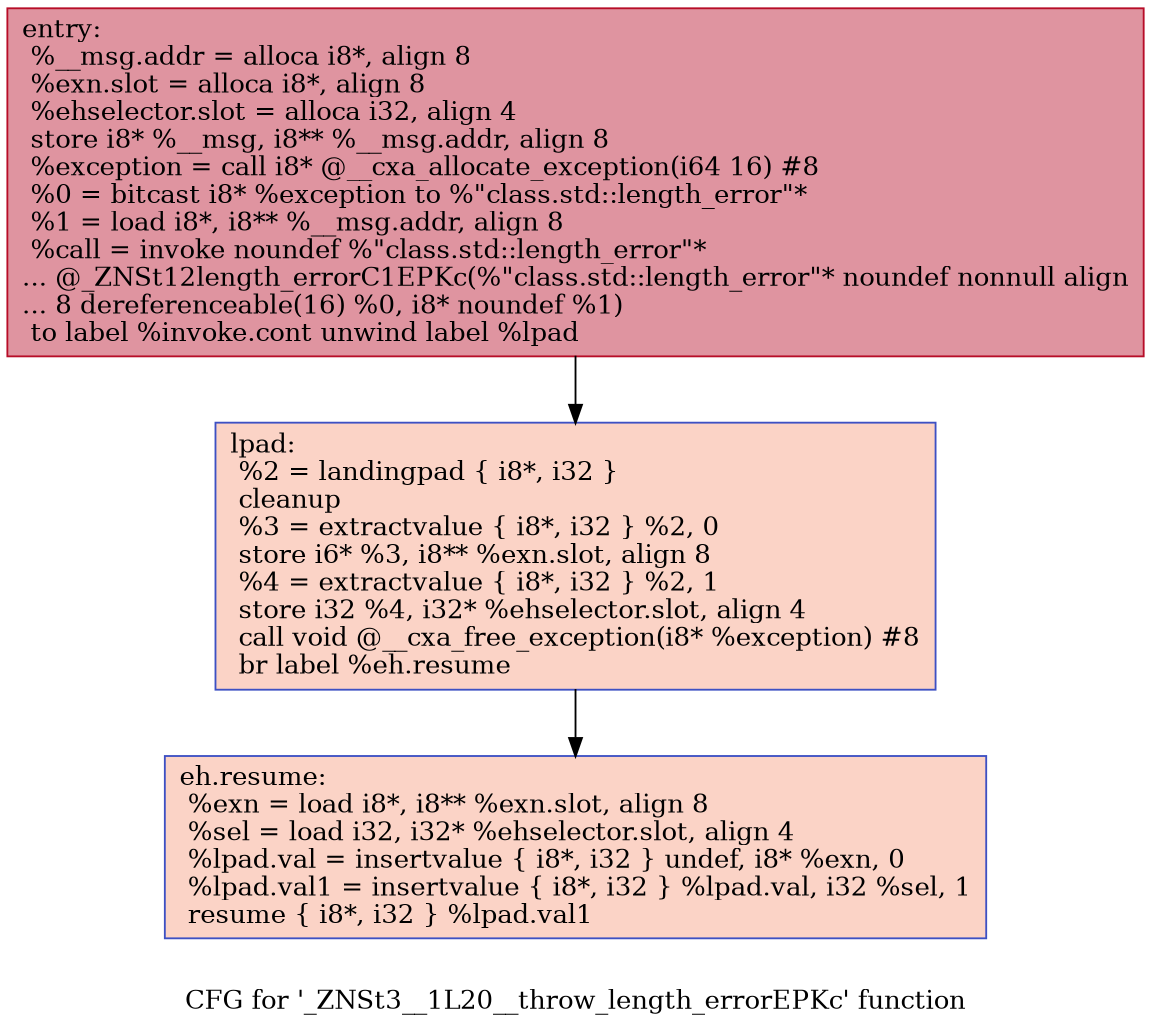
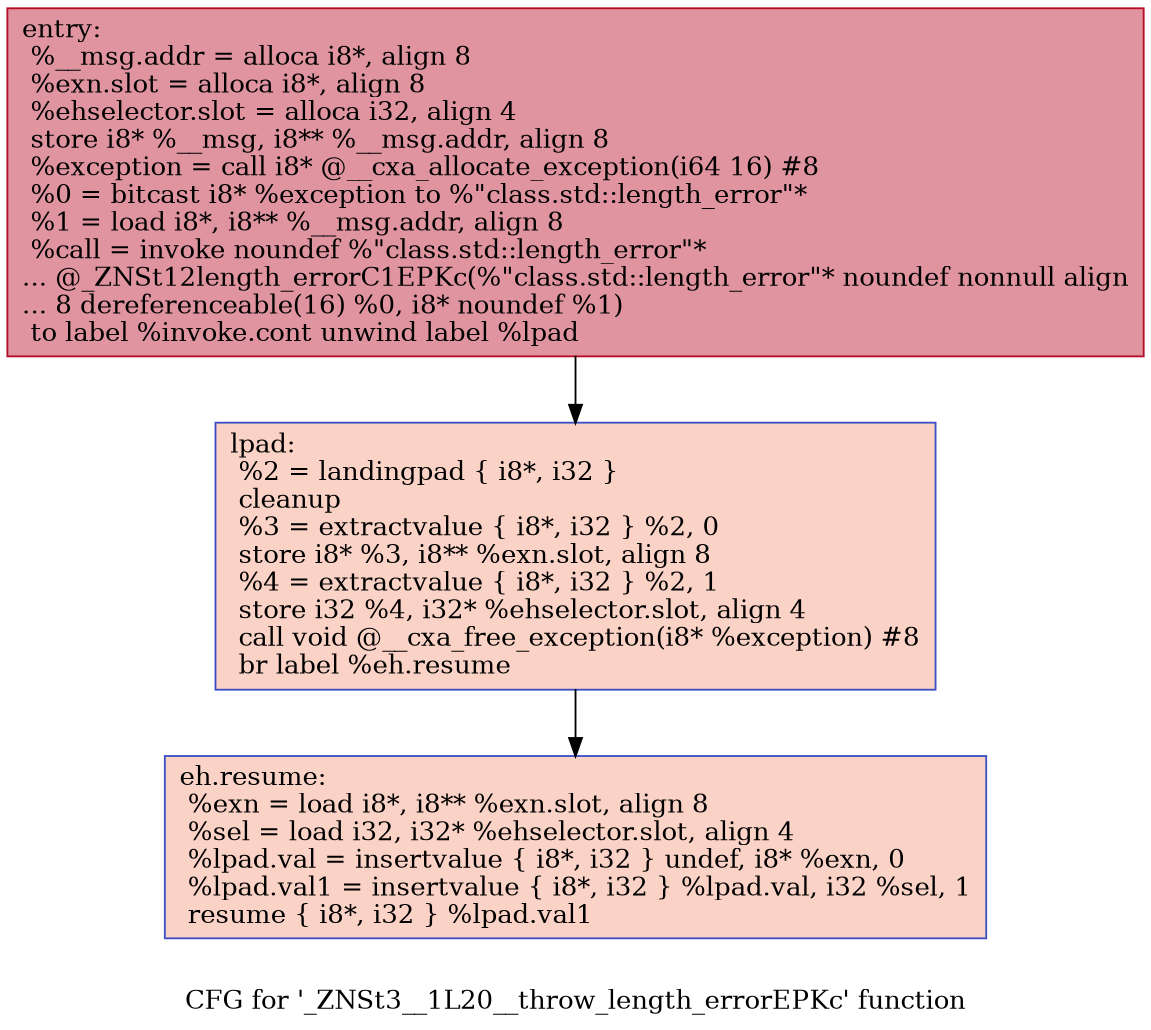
node "lpad:": text "store i6* %3, i8** %exn.slot, align 8" -> "store i8* %3, i8** %exn.slot, align 8"
